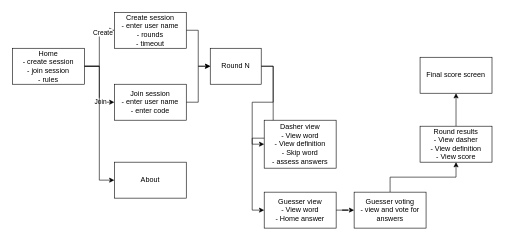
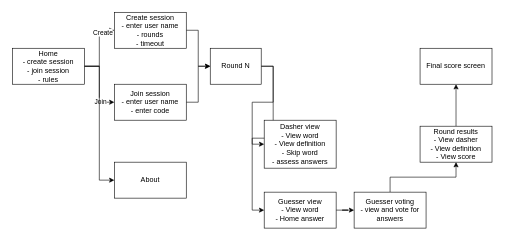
node "Final score screen": moved (456, 75) -> (456, 66)
